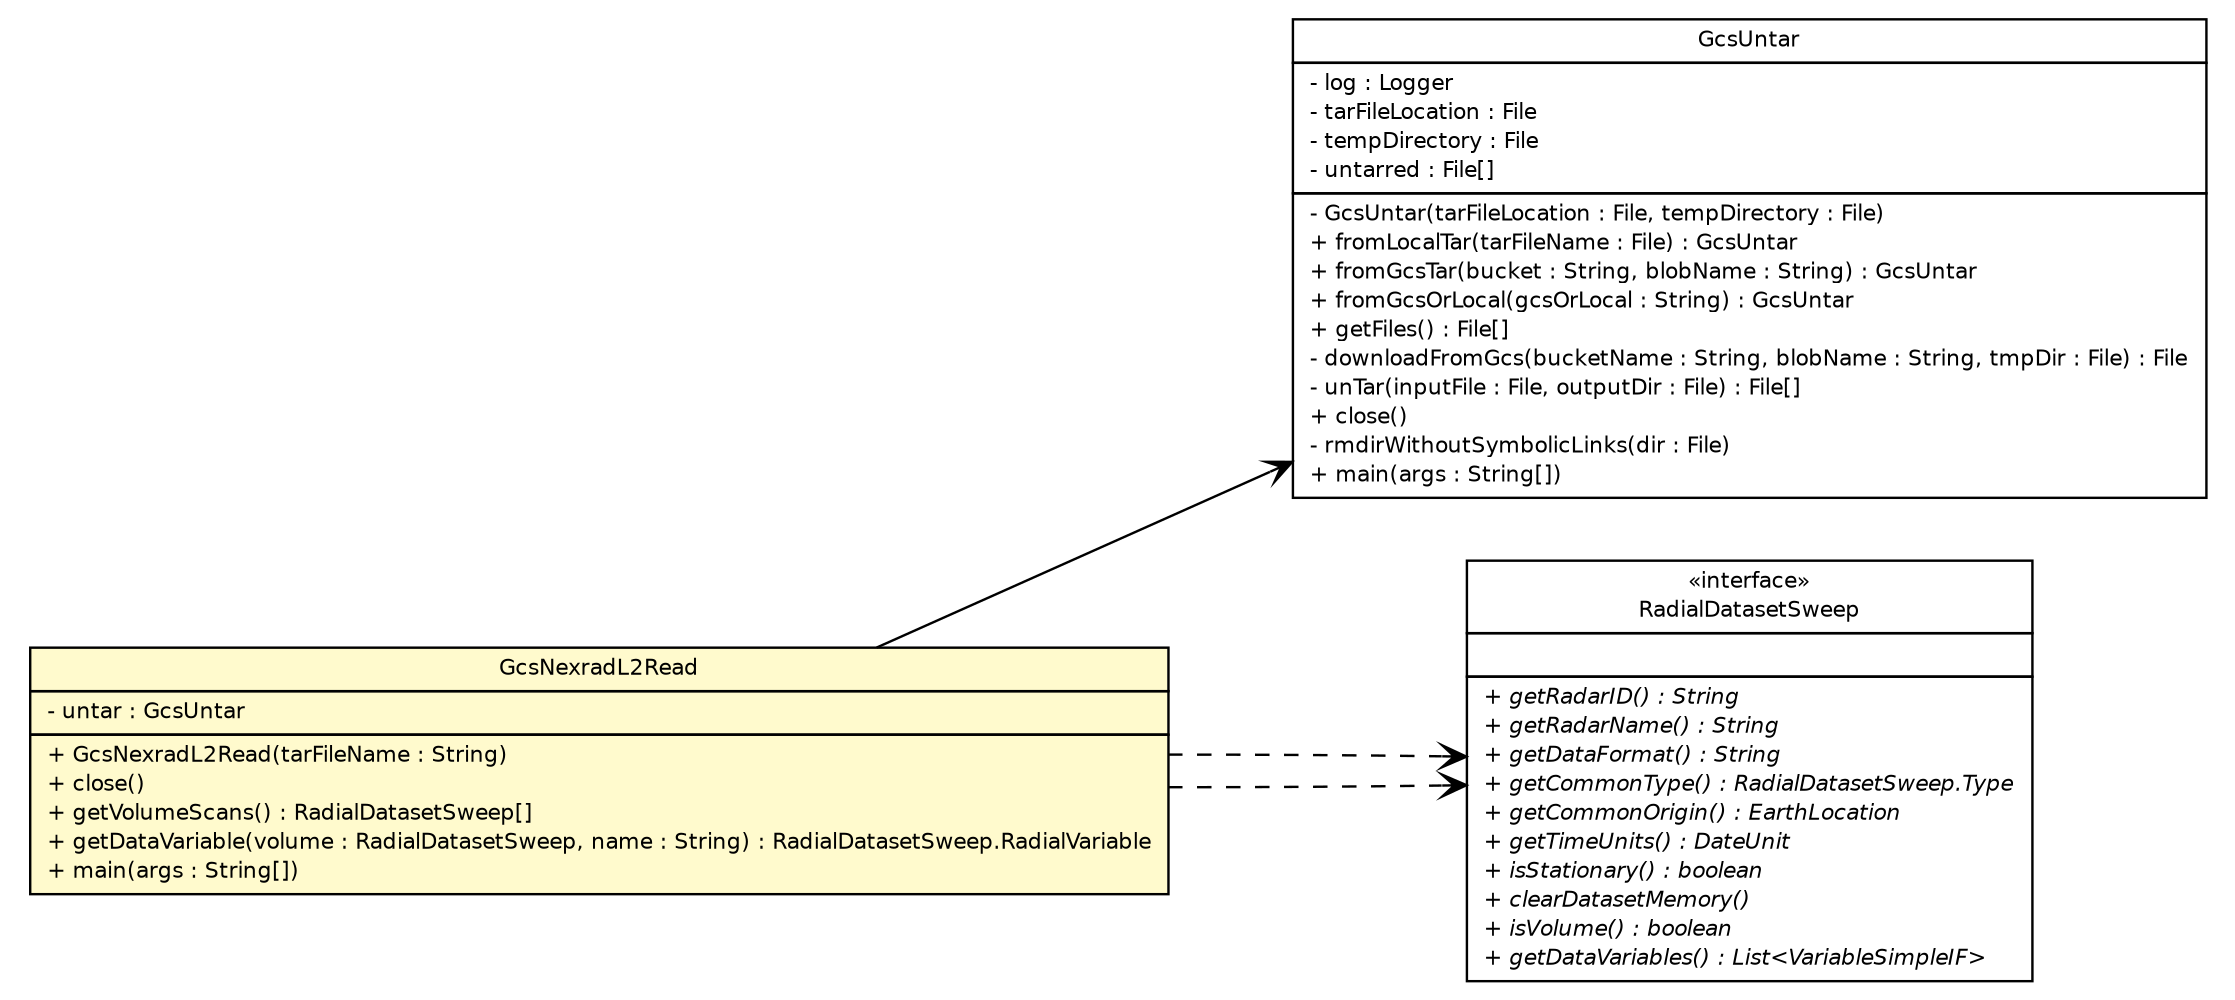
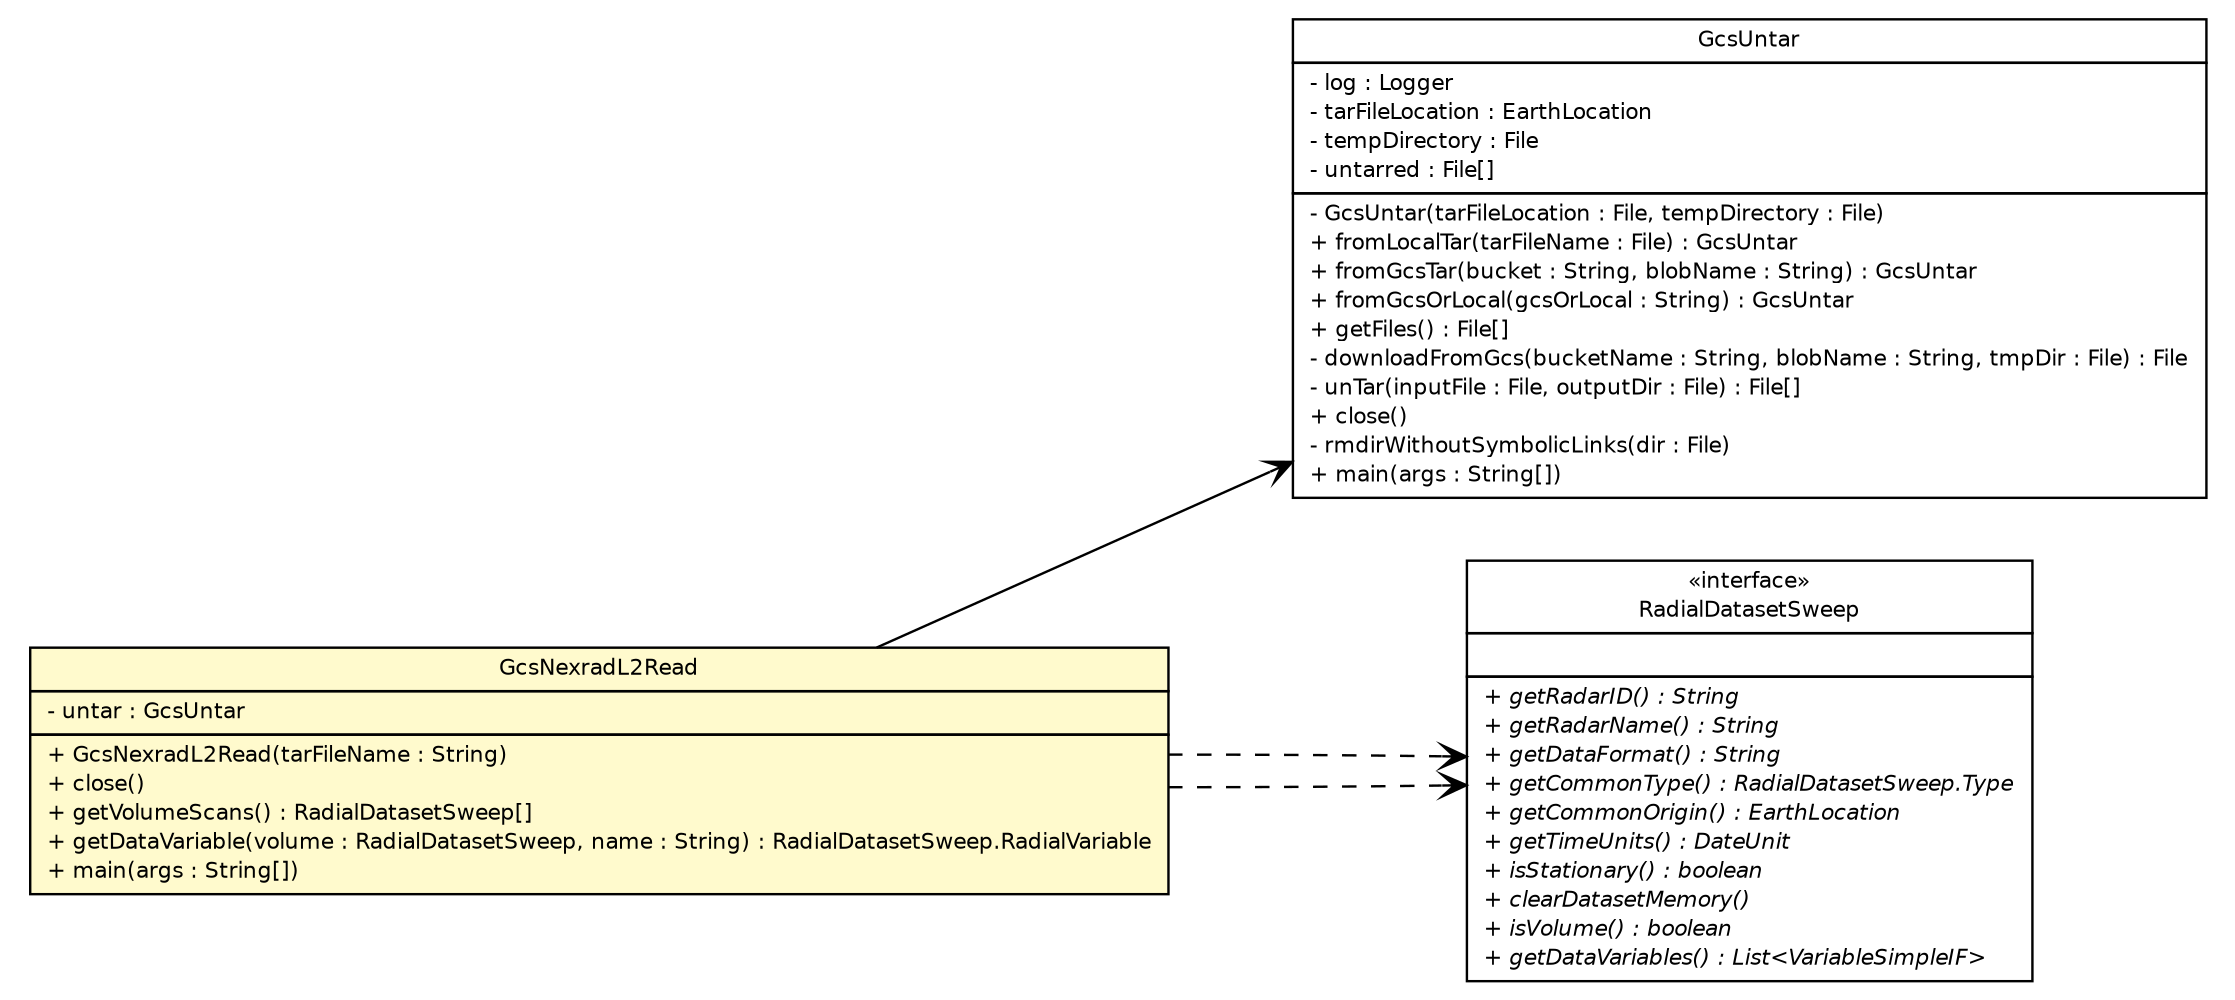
node "GcsUntar": text "- tarFileLocation : File" -> "- tarFileLocation : EarthLocation"
